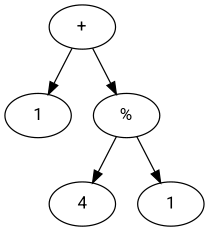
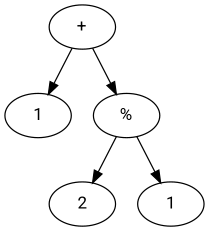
node "4": label "4" -> "2"
